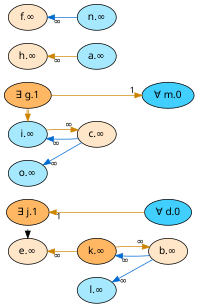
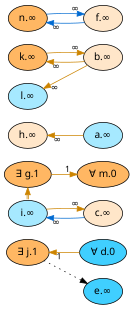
node "n.∞": fillcolor #a6e9ff -> #ffb763
edge "f.∞" -> "n.∞": added
node "∀ m.0": fillcolor #40cfff -> #ffb763
edge "∃ g.1" -> "i.∞": reversed
node "o.∞": removed
node "e.∞": fillcolor #ffe6c9 -> #40cfff
edge "k.∞" -> "e.∞": removed
edge "b.∞" -> "k.∞": color #006ad1 -> #cc8400
edge "b.∞" -> "l.∞": color #006ad1 -> #cc8400
